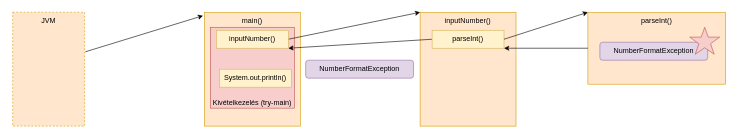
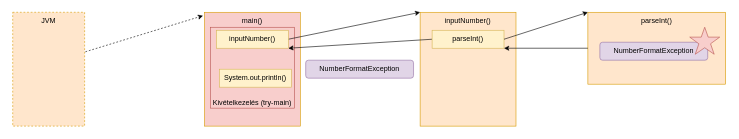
node "main()": fillcolor #ffe6cc -> #f8cecc
edge "JVM" -> "main()": style solid -> dashed
